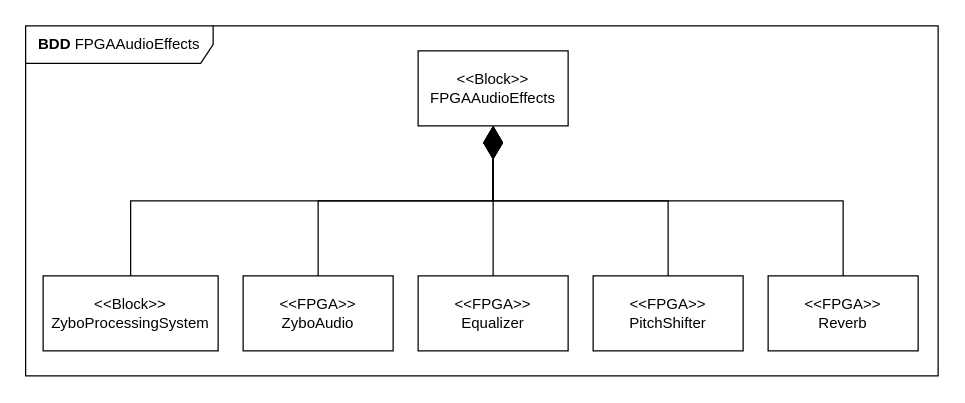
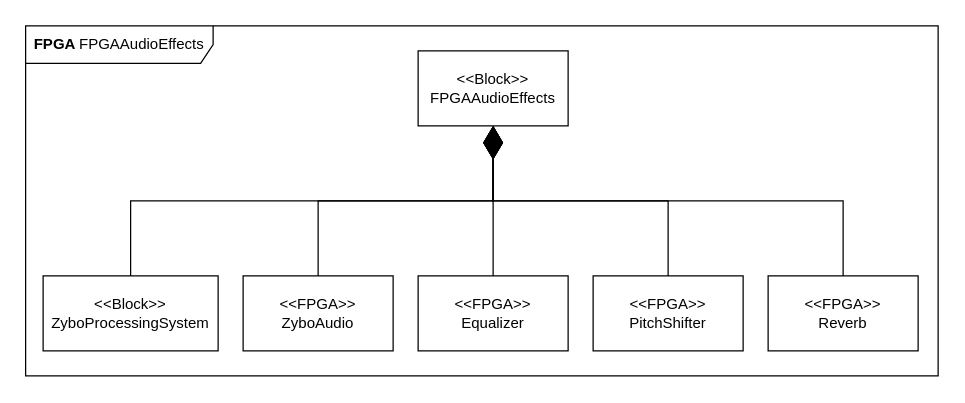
node "BDD FPGAAudioEffects": label "BDD FPGAAudioEffects" -> "FPGA FPGAAudioEffects"
